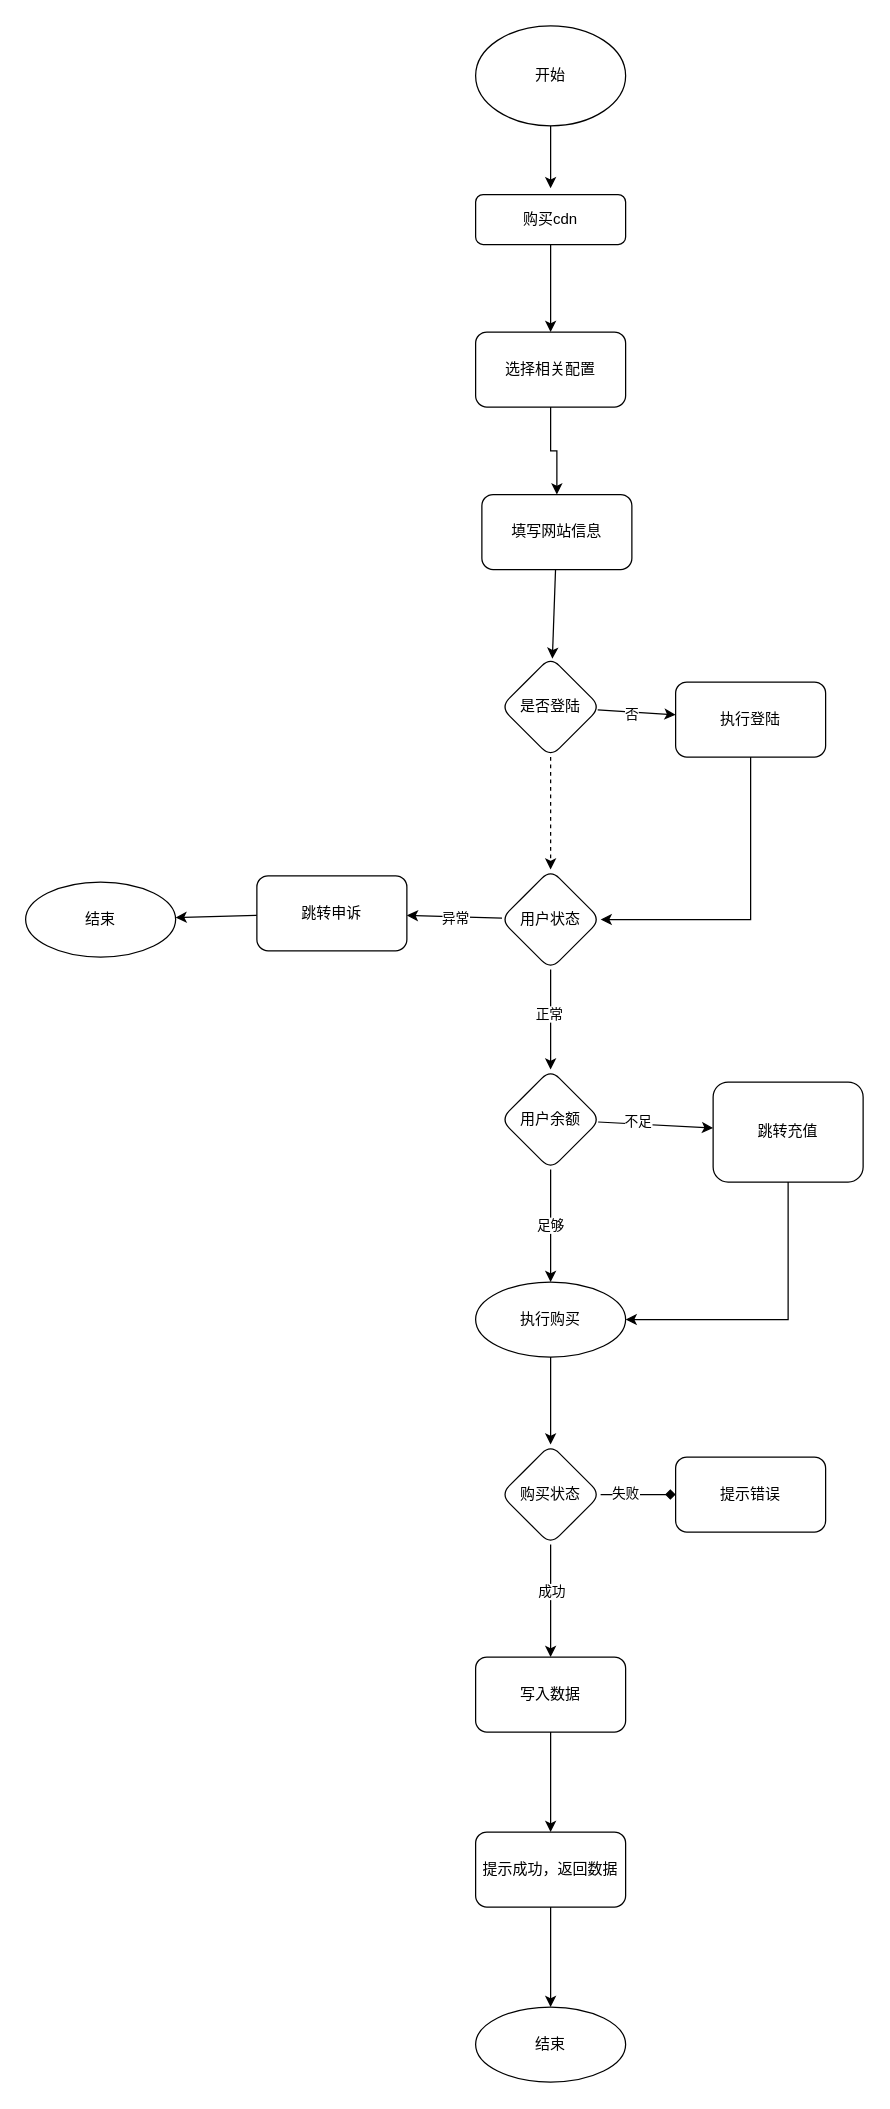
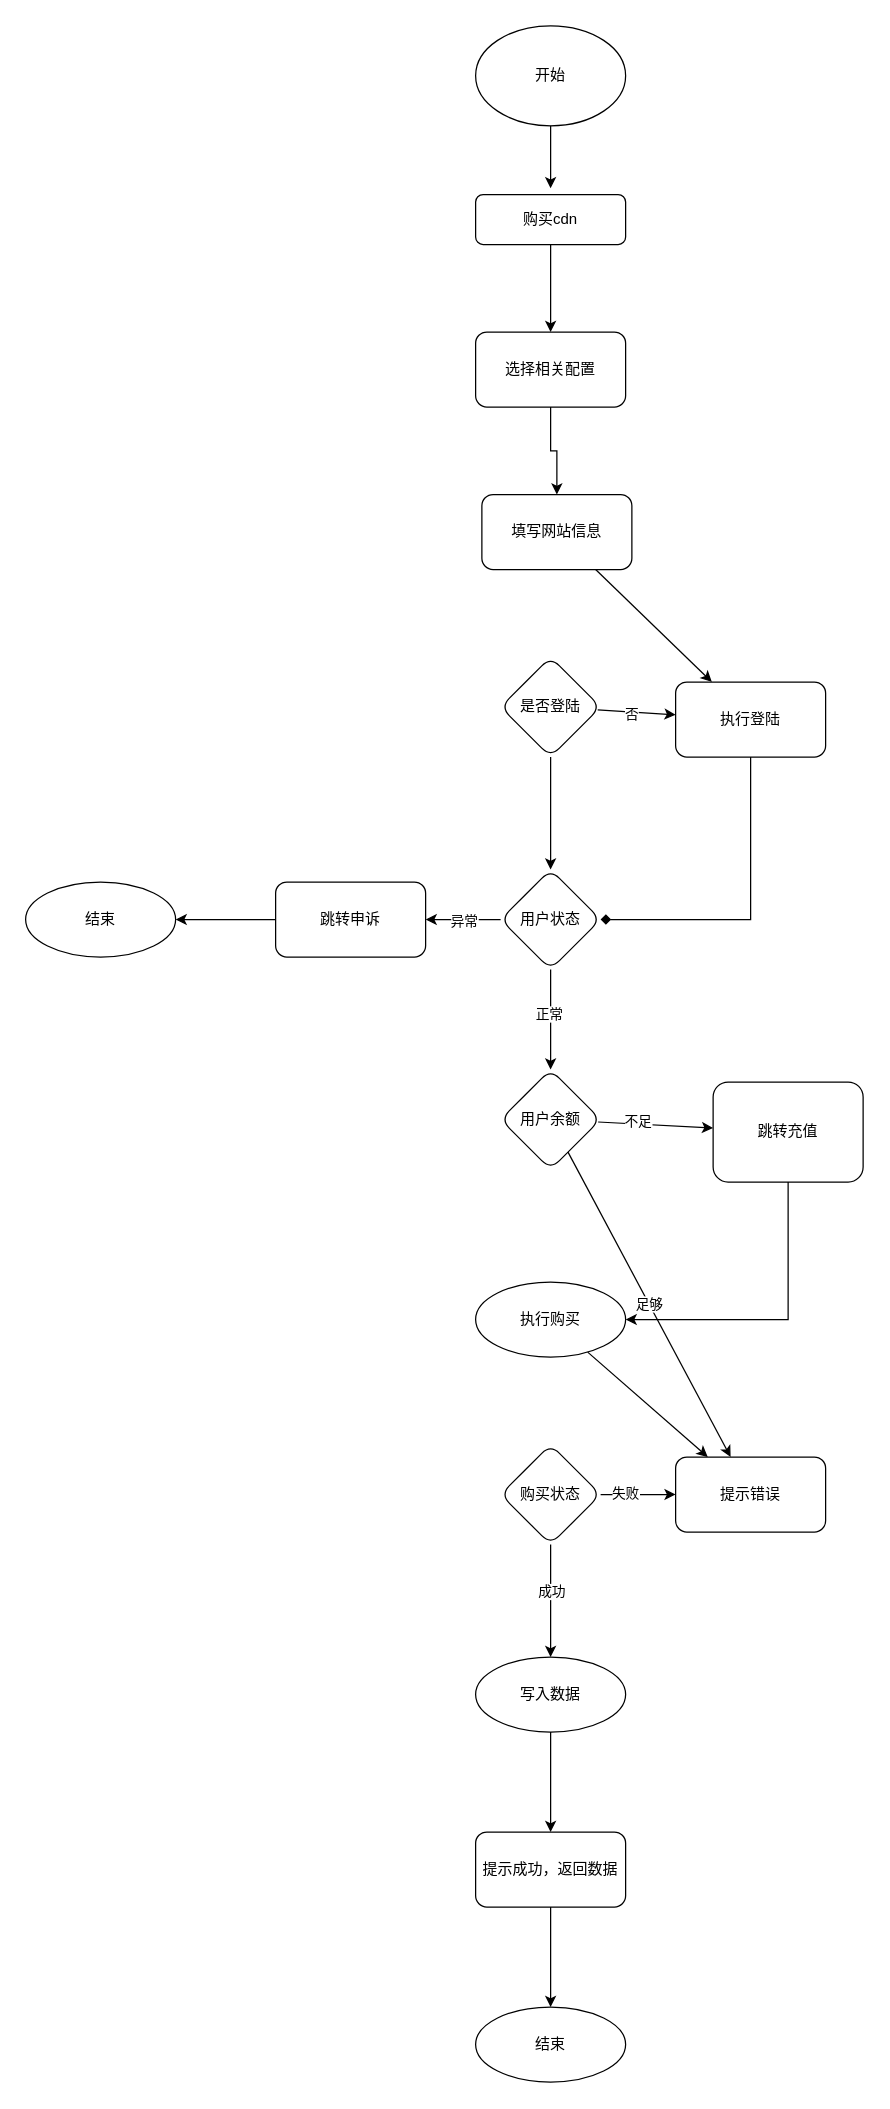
edge "填写网站信息" -> "是否登陆": now "填写网站信息" -> "执行登陆"
edge "是否登陆" -> "用户状态": style dashed -> solid
node "跳转申诉": moved (332, 913) -> (351, 919)
edge "执行登陆" -> "用户状态": arrowhead classic -> diamond
edge "用户余额" -> "执行购买": now "用户余额" -> "提示错误"
edge "执行购买" -> "购买状态": now "执行购买" -> "提示错误"
edge "购买状态" -> "提示错误": arrowhead diamond -> classic
node "写入数据": shape rounded rectangle -> ellipse
